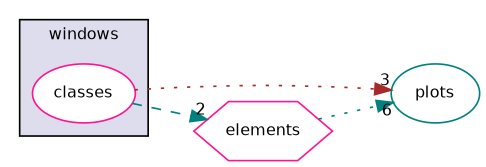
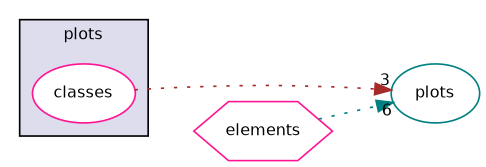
cluster "windows": label "windows" -> "plots"
edge "classes" -> "elements": removed
